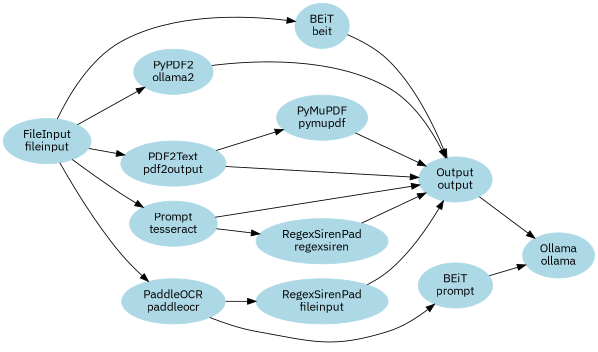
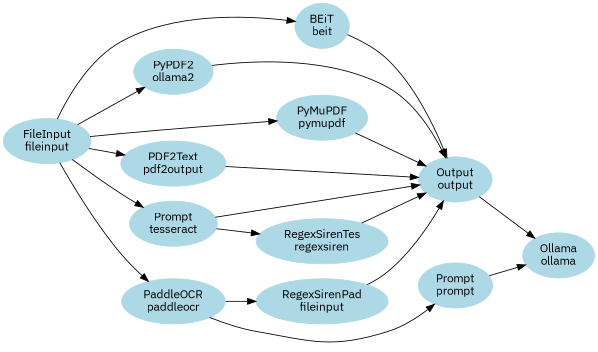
edge "PDF2Text pdf2output" -> "PyMuPDF pymupdf": now "FileInput fileinput" -> "PyMuPDF pymupdf"
node "RegexSirenPad regexsiren": label "RegexSirenPad regexsiren" -> "RegexSirenTes regexsiren"
node "BEiT prompt": label "BEiT prompt" -> "Prompt prompt"
